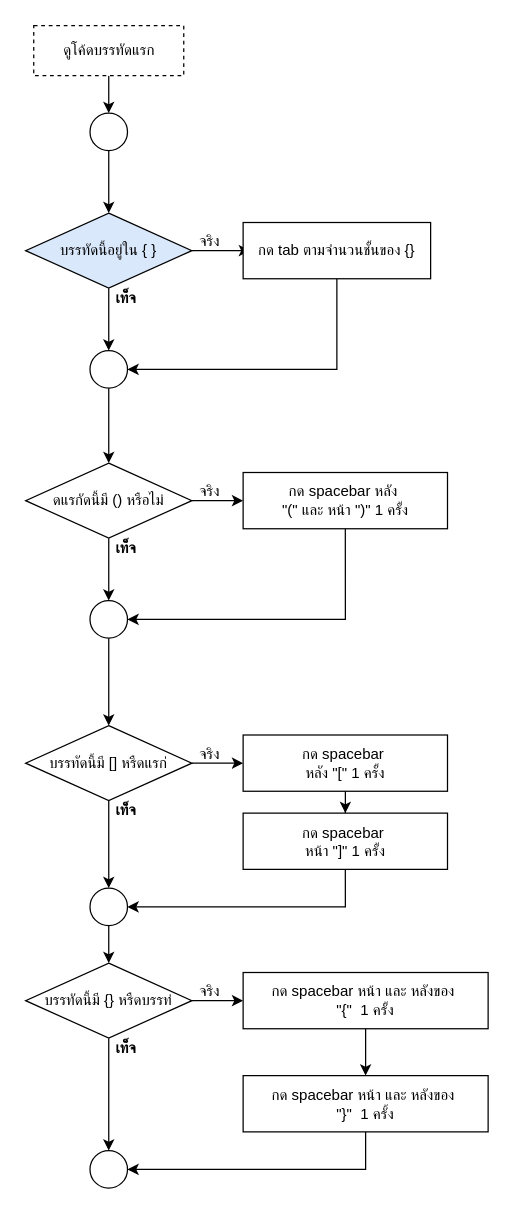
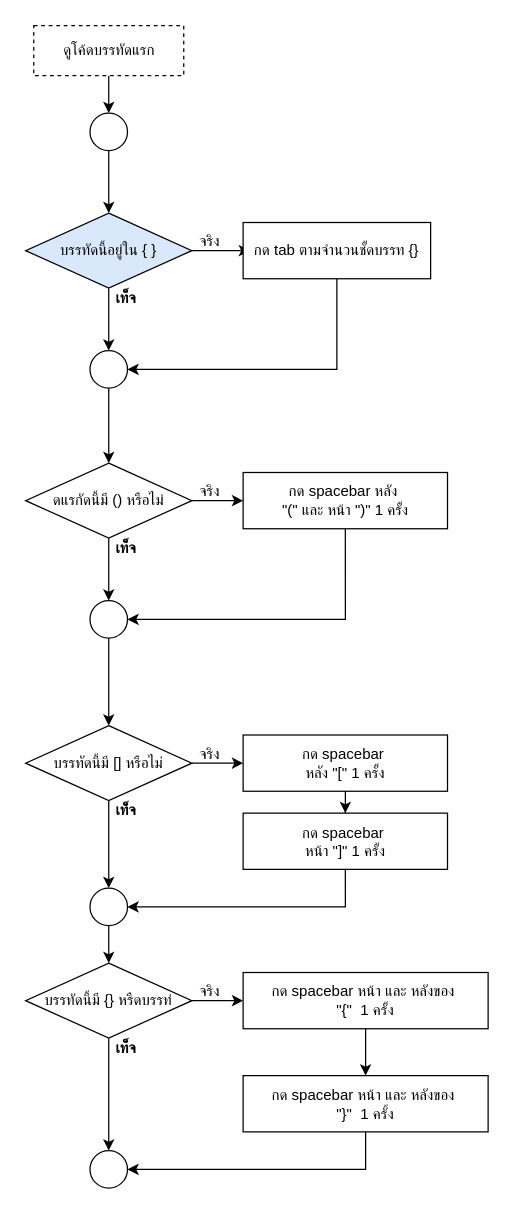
node "กด tab ตามจำนวนชั้นของ {}": label "กด tab ตามจำนวนชั้นของ {}" -> "กด tab ตามจำนวนชั้ดบรรท {}"
node "บรรทัดนี้มี [] หรืดแรก่": label "บรรทัดนี้มี [] หรืดแรก่" -> "บรรทัดนี้มี [] หรือไม่"
